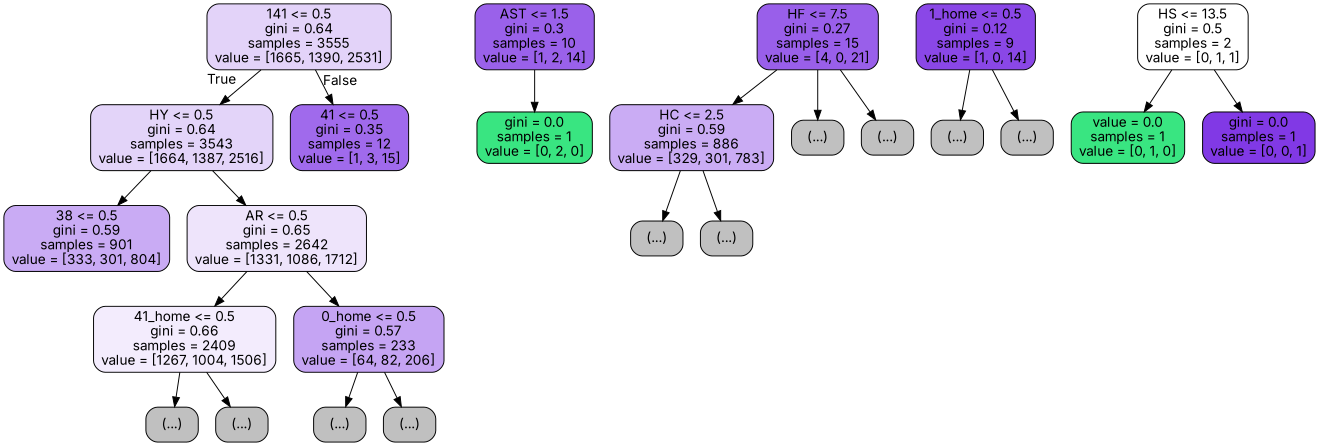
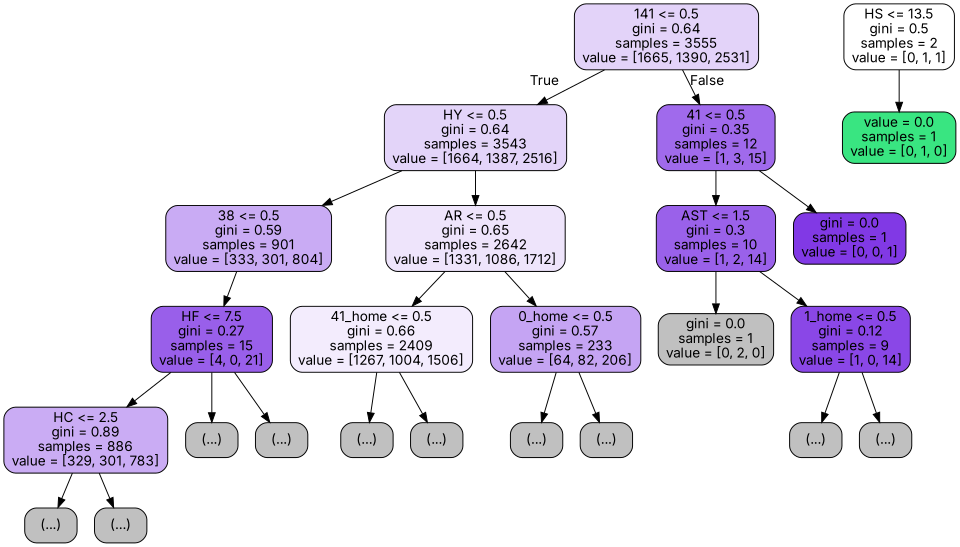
edge "HS <= 13.5 gini = 0.5 samples = 2 value = [0, 1, 1]" -> "gini = 0.0 samples = 1 value = [0, 0, 1]": now "41 <= 0.5 gini = 0.35 samples = 12 value = [1, 3, 15]" -> "gini = 0.0 samples = 1 value = [0, 0, 1]"
node "gini = 0.0 samples = 1 value = [0, 2, 0]": fillcolor #39e581 -> #c0c0c0
node "HC <= 2.5 gini = 0.59 samples = 886 value = [329, 301, 783]": label "HC <= 2.5 gini = 0.59 samples = 886 value = [329, 301, 783]" -> "HC <= 2.5 gini = 0.89 samples = 886 value = [329, 301, 783]"
edge "41 <= 0.5 gini = 0.35 samples = 12 value = [1, 3, 15]" -> "AST <= 1.5 gini = 0.3 samples = 10 value = [1, 2, 14]": added
edge "38 <= 0.5 gini = 0.59 samples = 901 value = [333, 301, 804]" -> "HF <= 7.5 gini = 0.27 samples = 15 value = [4, 0, 21]": added
edge "AST <= 1.5 gini = 0.3 samples = 10 value = [1, 2, 14]" -> "1_home <= 0.5 gini = 0.12 samples = 9 value = [1, 0, 14]": added
